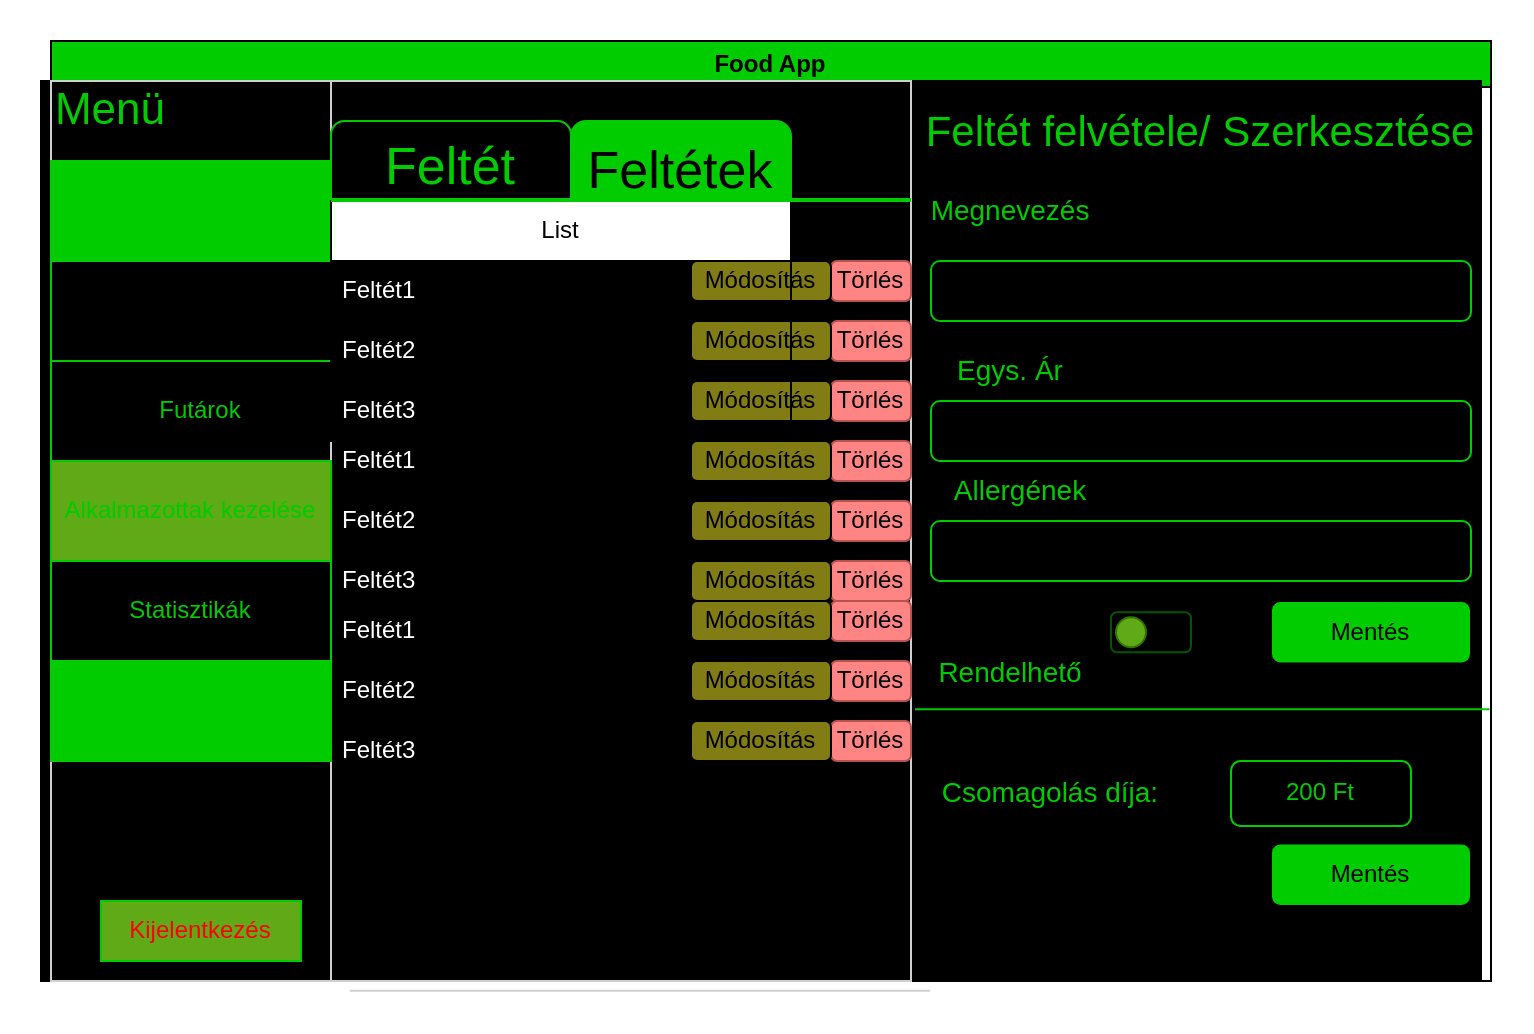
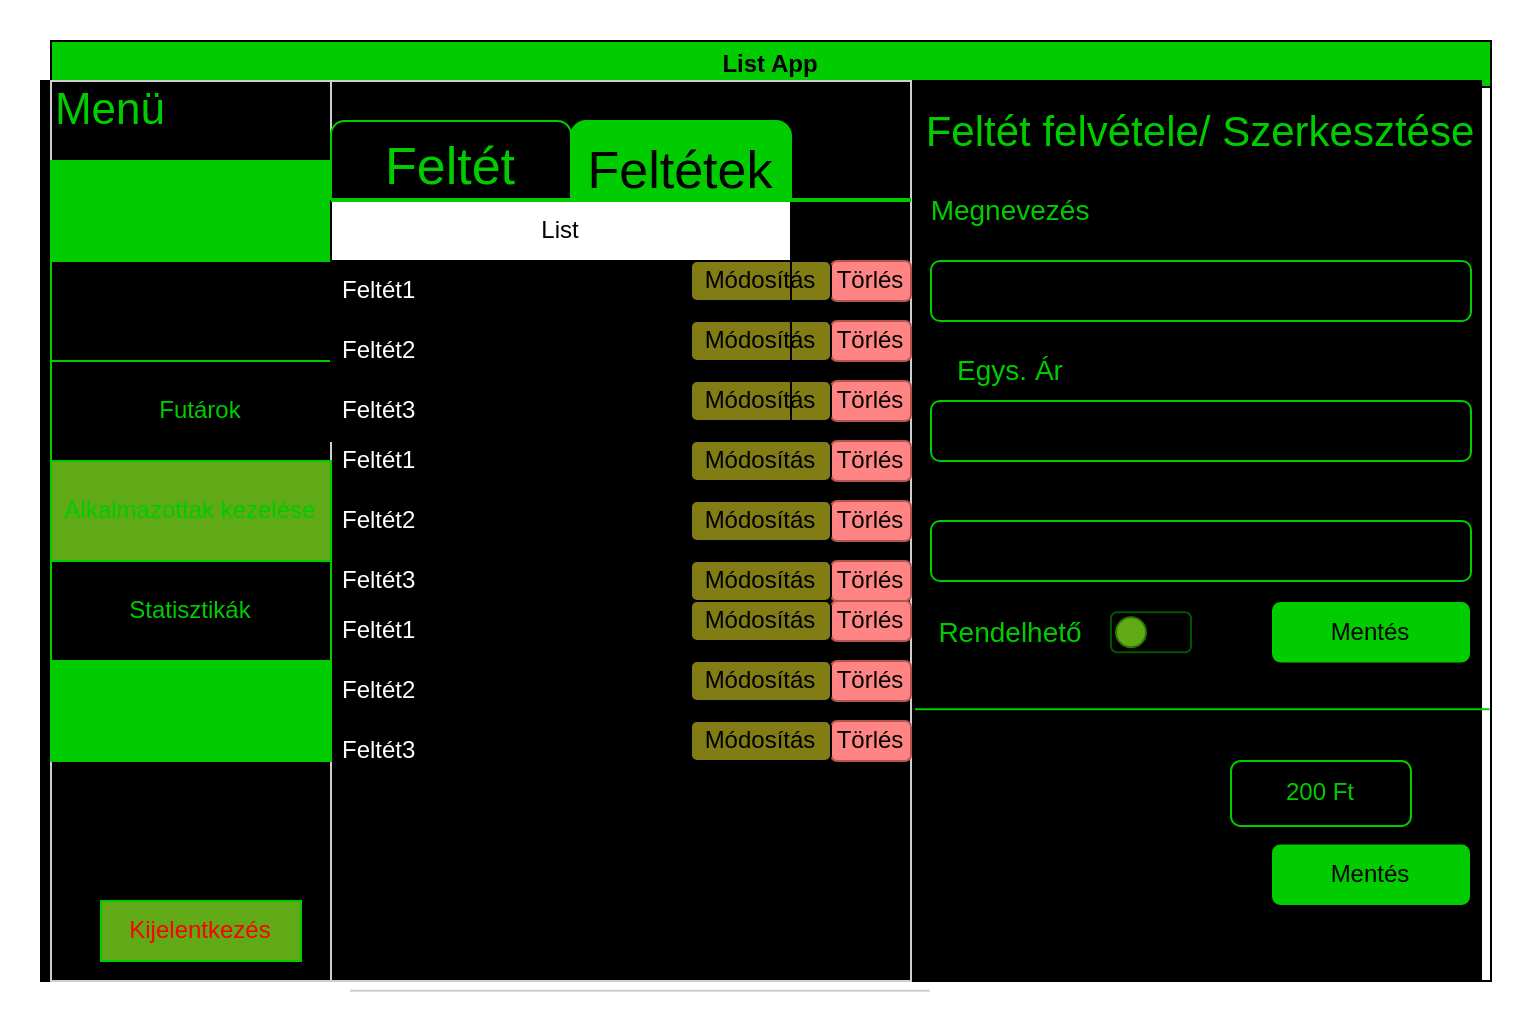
node "Food App": label "Food App" -> "List App"
node "Allergének": removed
node "Rendelhető": moved (1011, 672) -> (1011, 632)
node "Csomagolás díja:": removed
